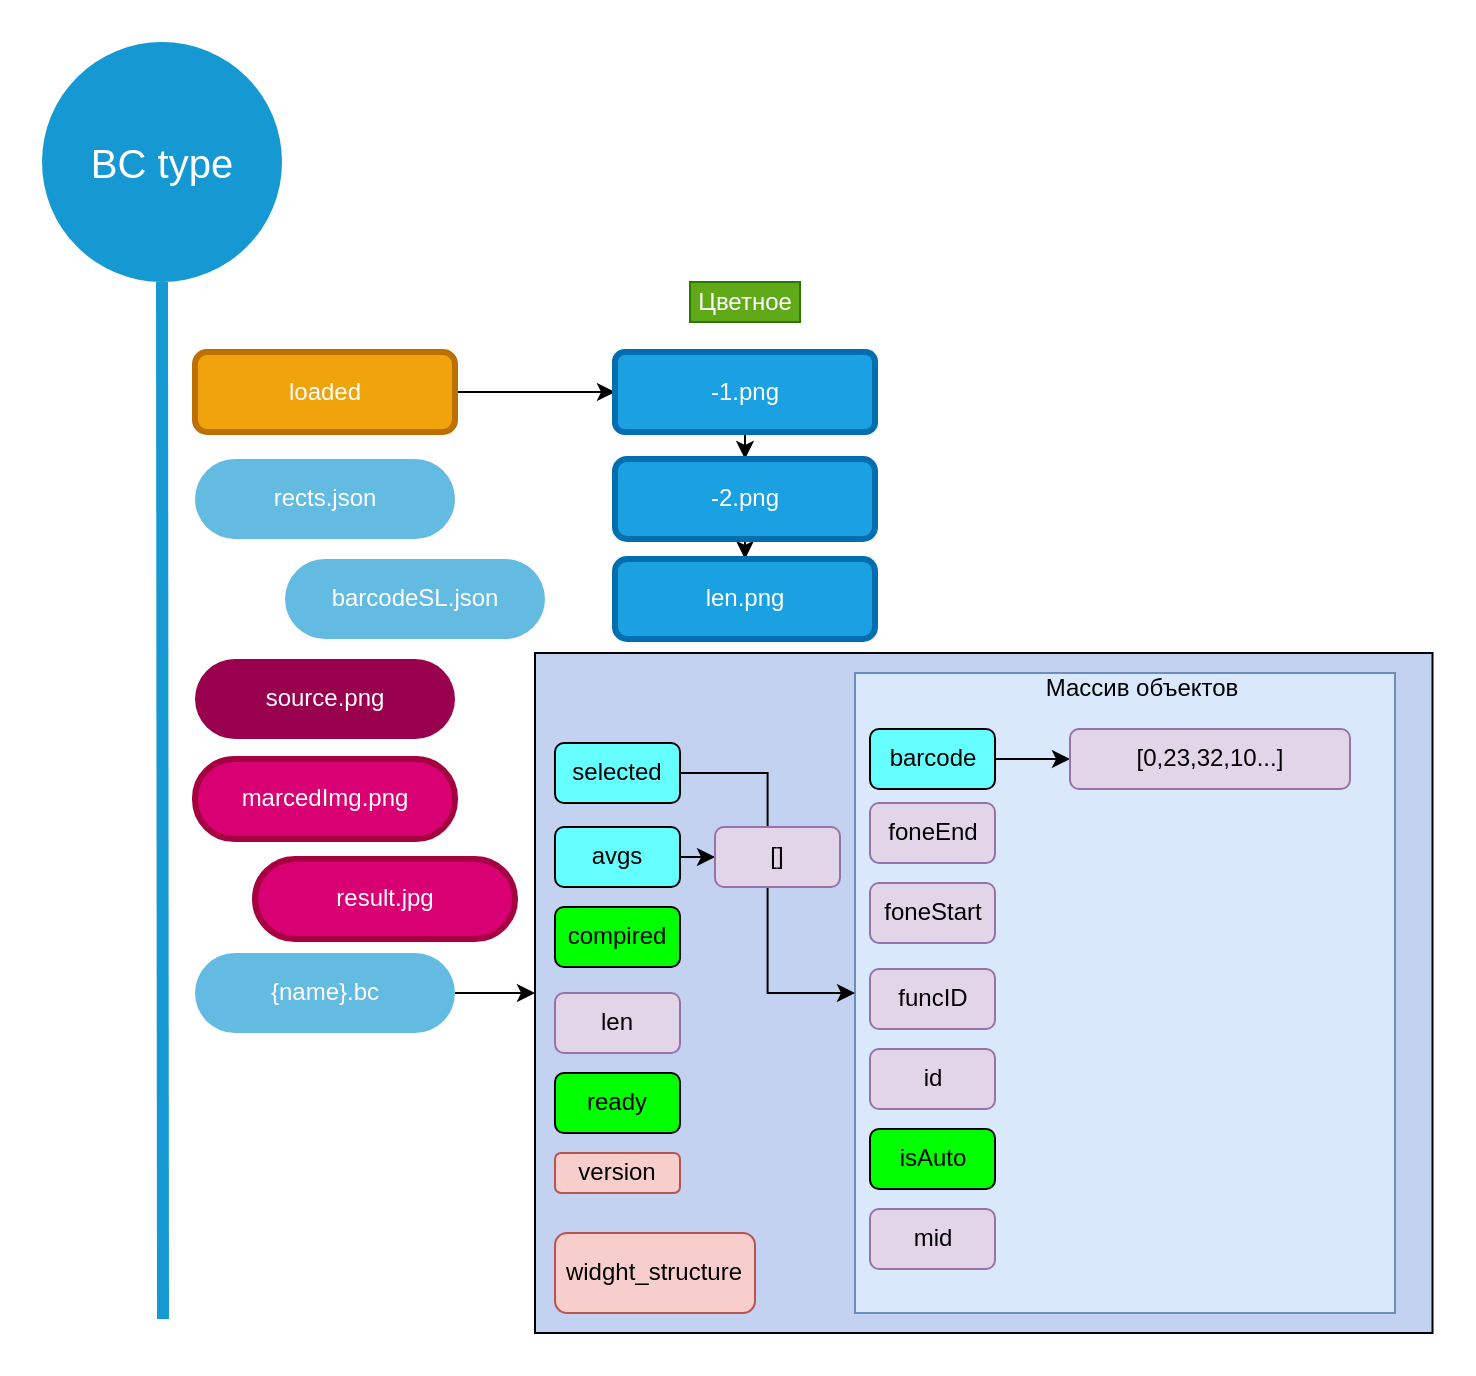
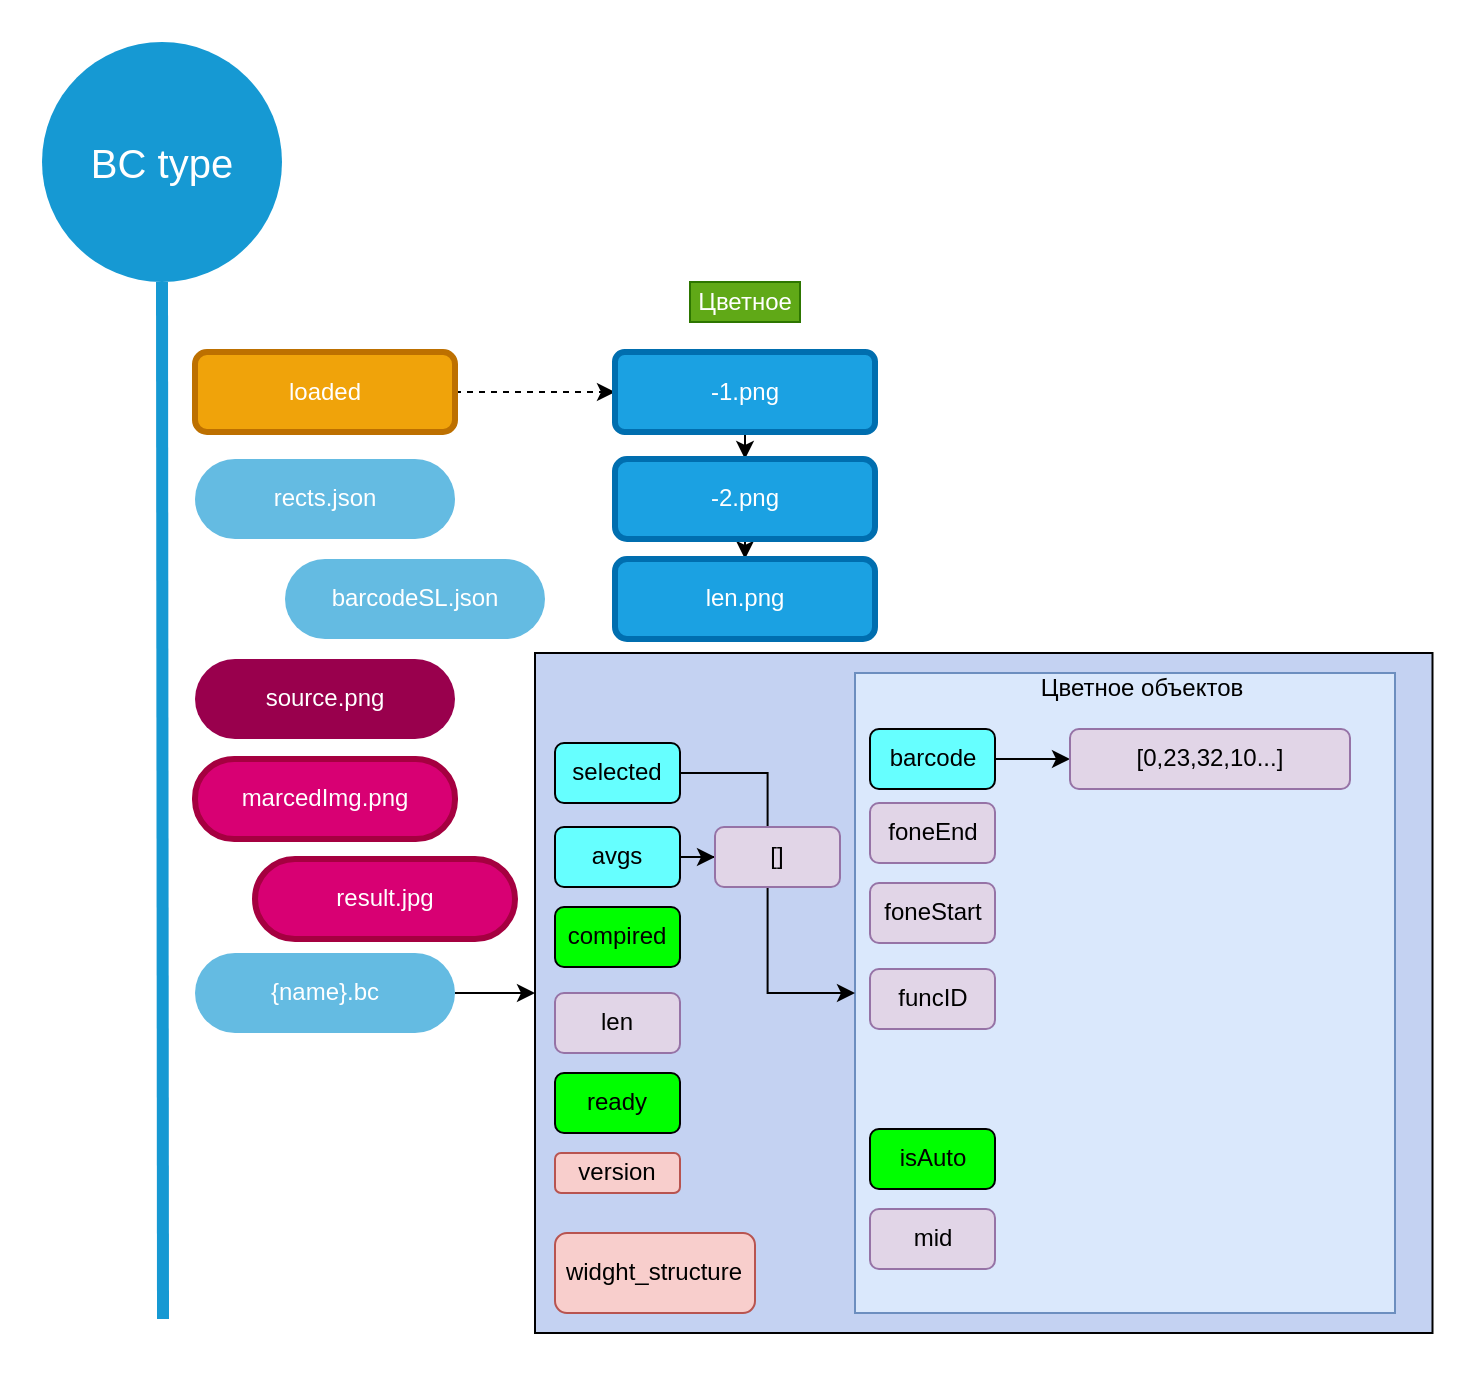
edge "loaded" -> "-1.png": style solid -> dashed
node "Массив объектов": label "Массив объектов" -> "Цветное объектов"
node "id": removed
